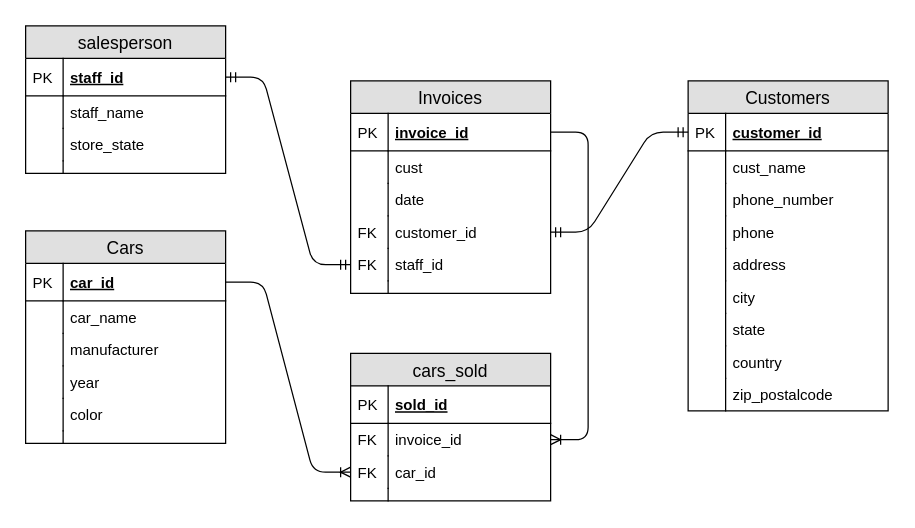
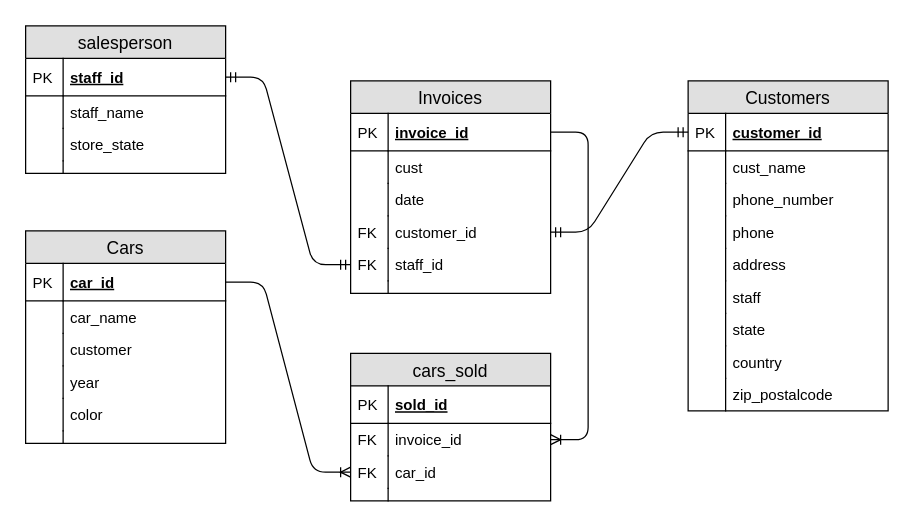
node "city": label "city" -> "staff"
node "manufacturer": label "manufacturer" -> "customer"
